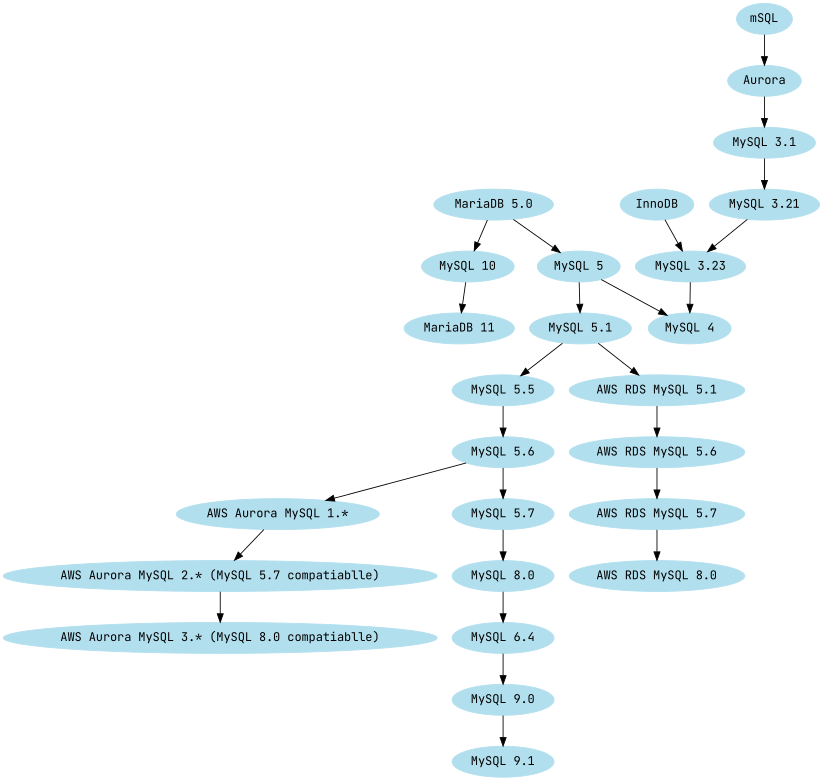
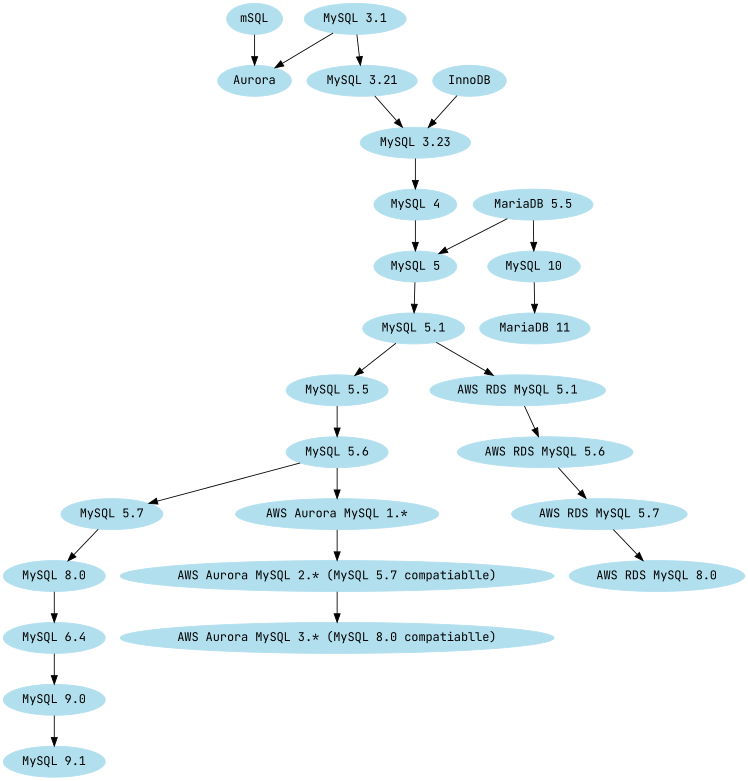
edge "Aurora" -> "MySQL 3.1": reversed
node "MariaDB 5.0": label "MariaDB 5.0" -> "MariaDB 5.5"
edge "MySQL 5" -> "MySQL 4": reversed
